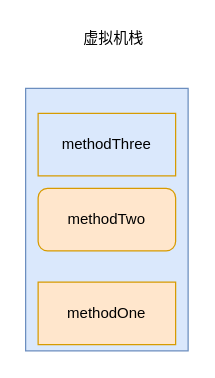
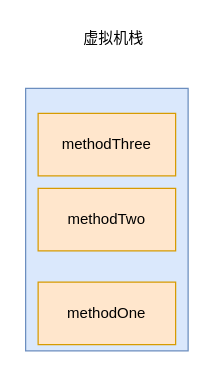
node "methodThree": fillcolor #dae8fc -> #ffe6cc
node "methodTwo": shape rounded rectangle -> rectangle
